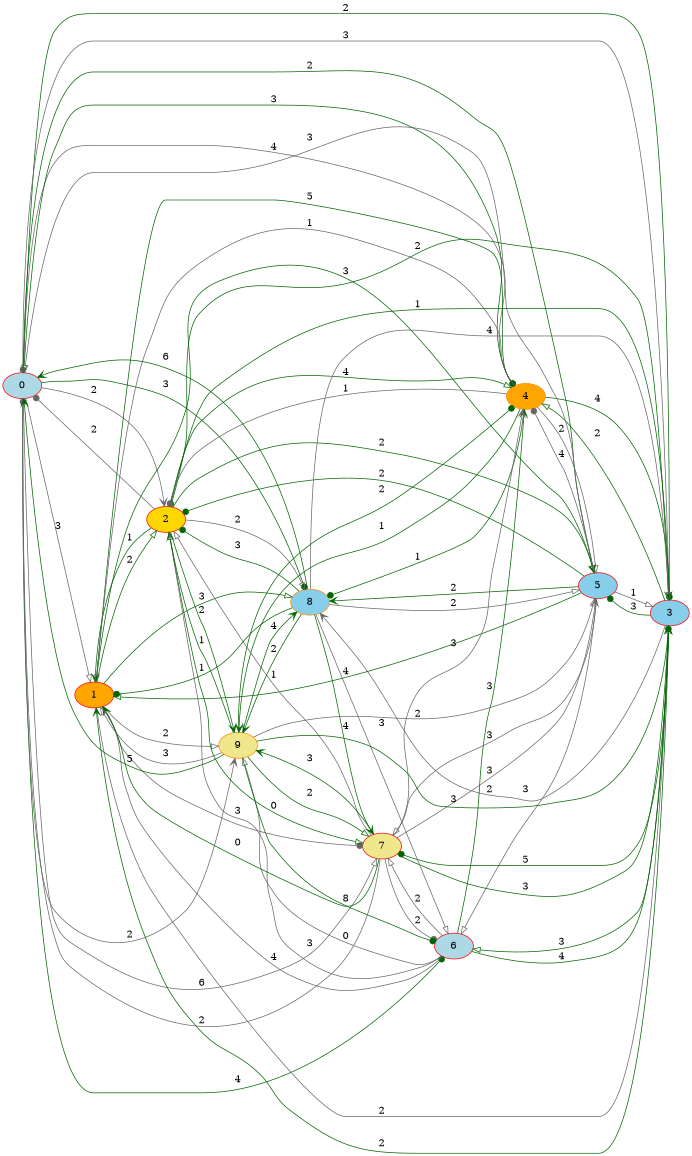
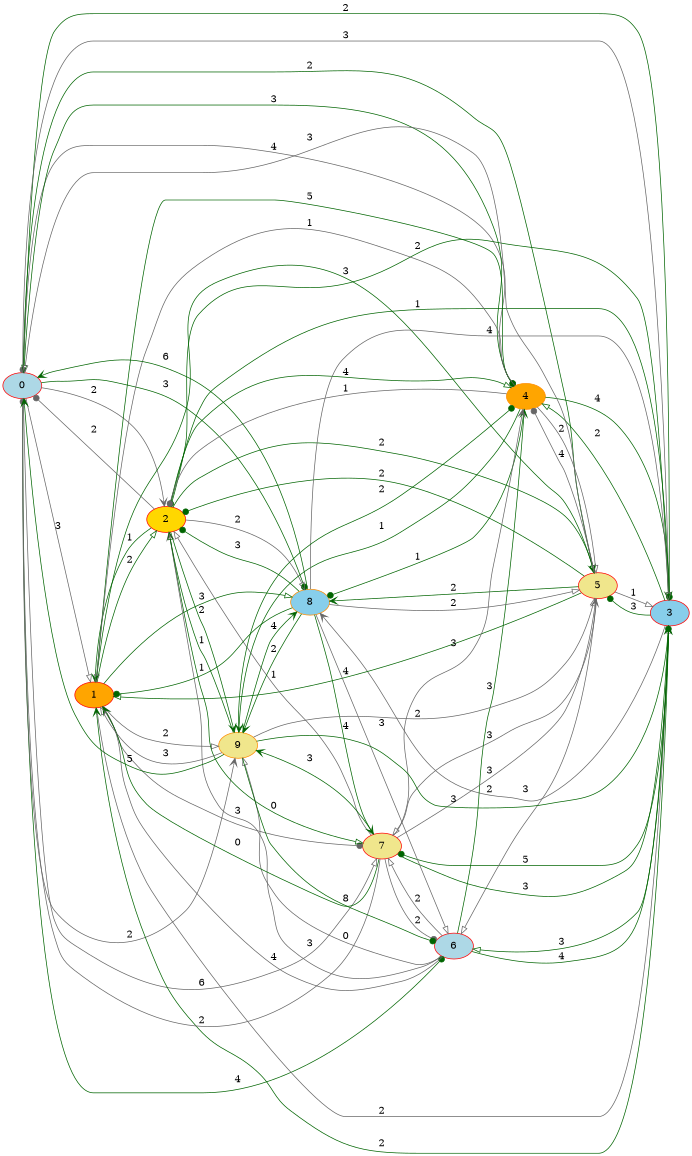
node "5": fillcolor skyblue -> khaki
edge "9" -> "7": removed, label "2"
